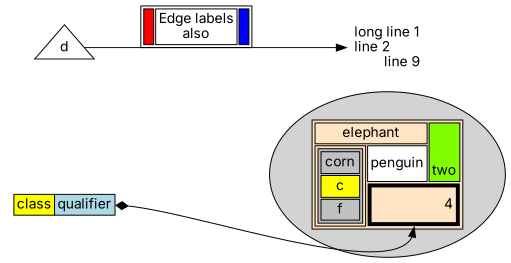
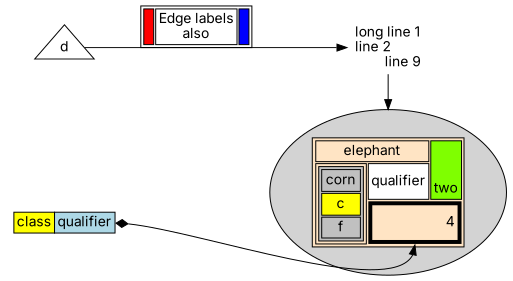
edge "long line 1" -> "elephant": added
node "elephant": text "penguin" -> "qualifier"
